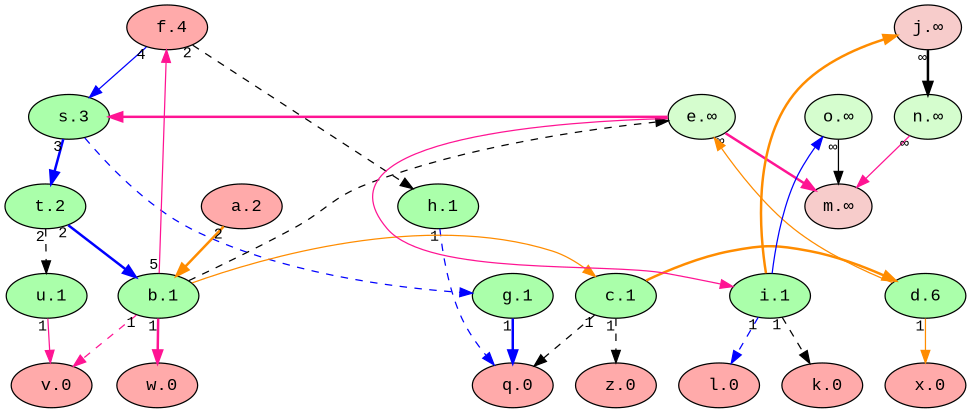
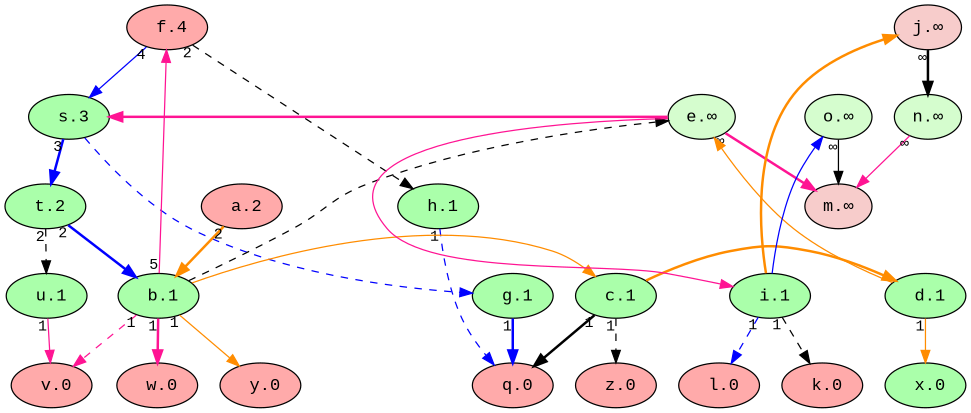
node "d.6": label "d.6" -> "d.1"
edge "c.1" -> "q.0": style dashed -> bold
node "y.0": added
node "x.0": fillcolor #ffaaaa -> #aaffaa
